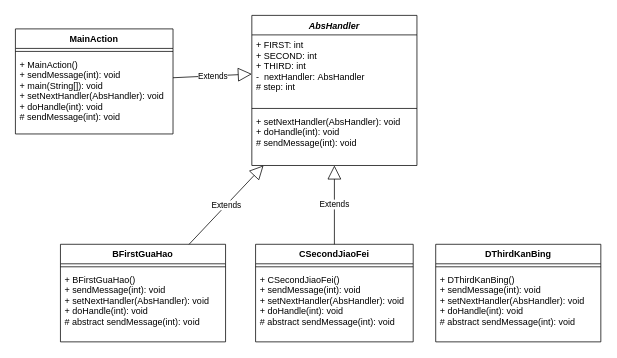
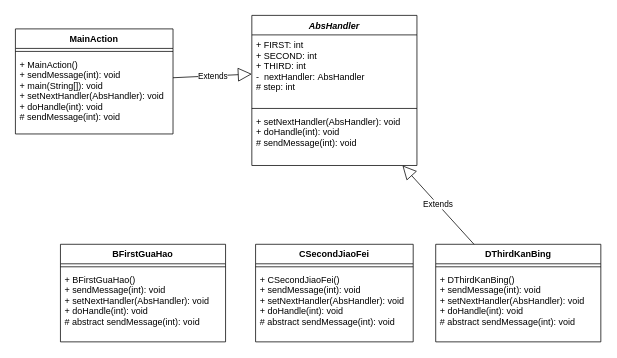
edge "BFirstGuaHao" -> "AbsHandler": removed, label "Extends"
edge "DThirdKanBing" -> "AbsHandler": added, label "Extends"
edge "CSecondJiaoFei" -> "AbsHandler": removed, label "Extends"
